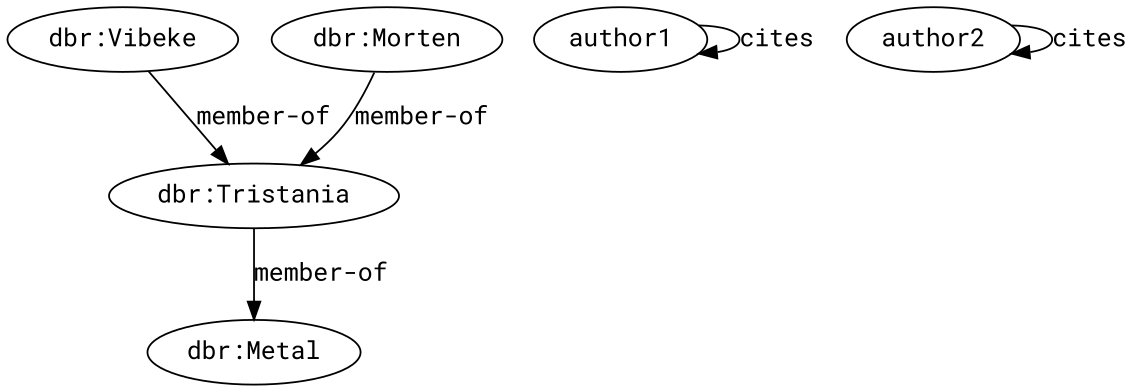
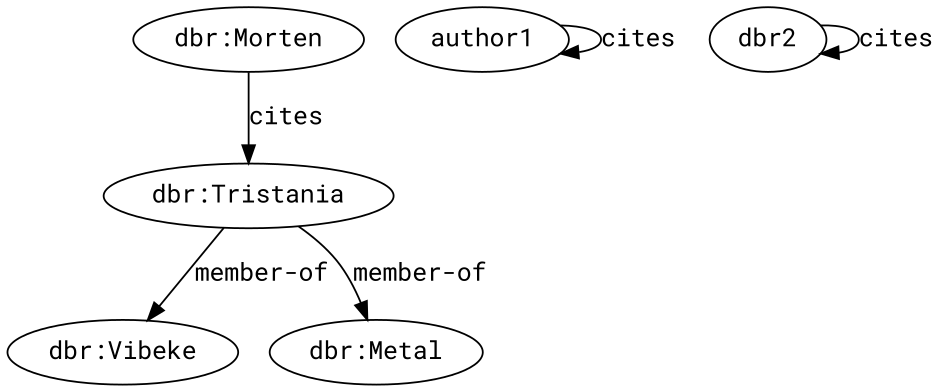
node "author2": label "author2" -> "dbr2"
edge "dbr:Vibeke" -> "dbr:Tristania": reversed
edge "dbr:Morten" -> "dbr:Tristania": label "member-of" -> "cites"
